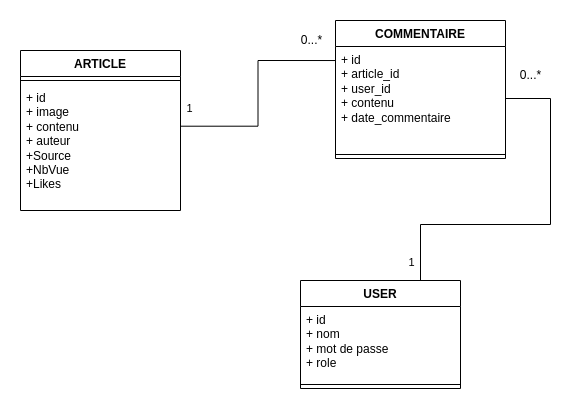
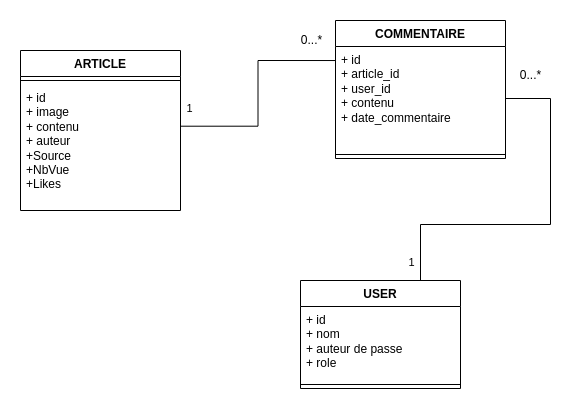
node "+ id + nom + mot de passe + role": label "+ id + nom + mot de passe + role" -> "+ id + nom + auteur de passe + role"
